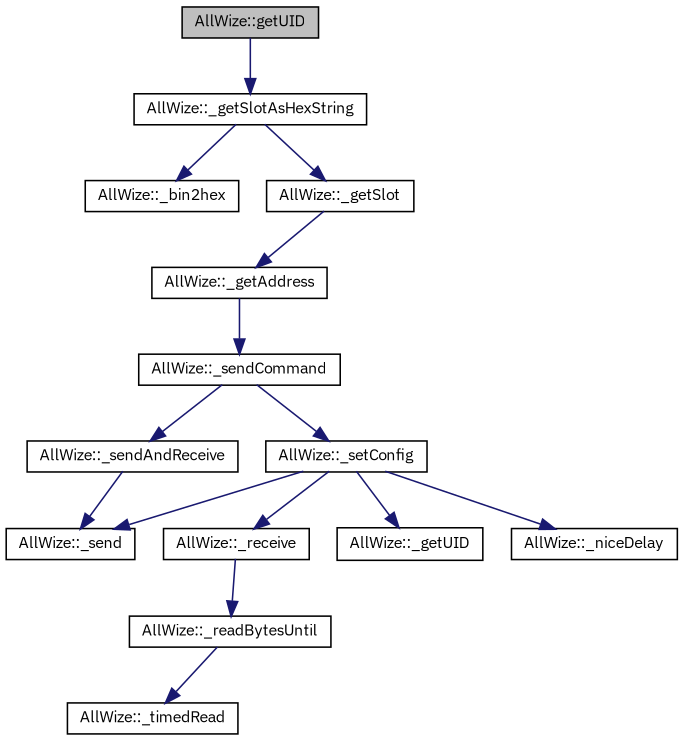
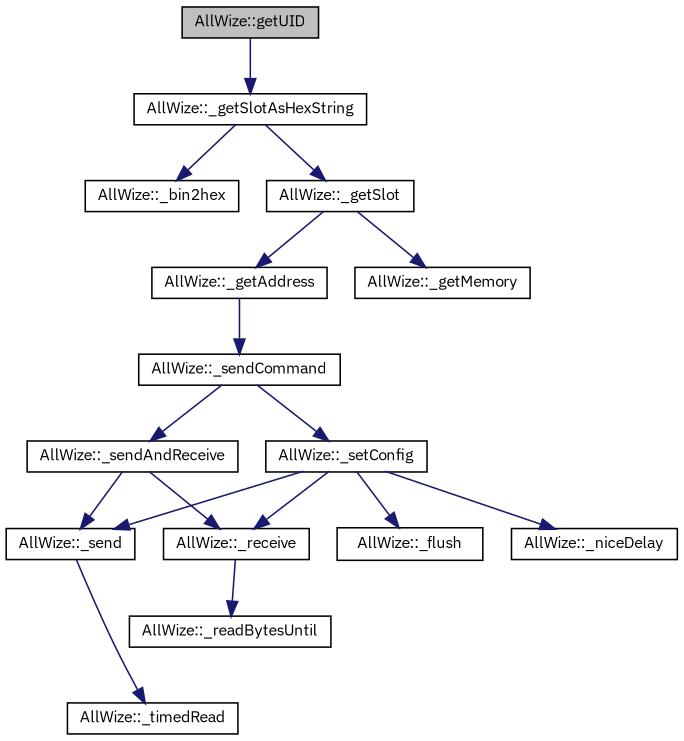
node "AllWize::_getMemory": added
edge "AllWize::_sendAndReceive" -> "AllWize::_receive": added
node "AllWize::_getUID": label "AllWize::_getUID" -> "AllWize::_flush"
edge "AllWize::_readBytesUntil" -> "AllWize::_timedRead": now "AllWize::_send" -> "AllWize::_timedRead"
